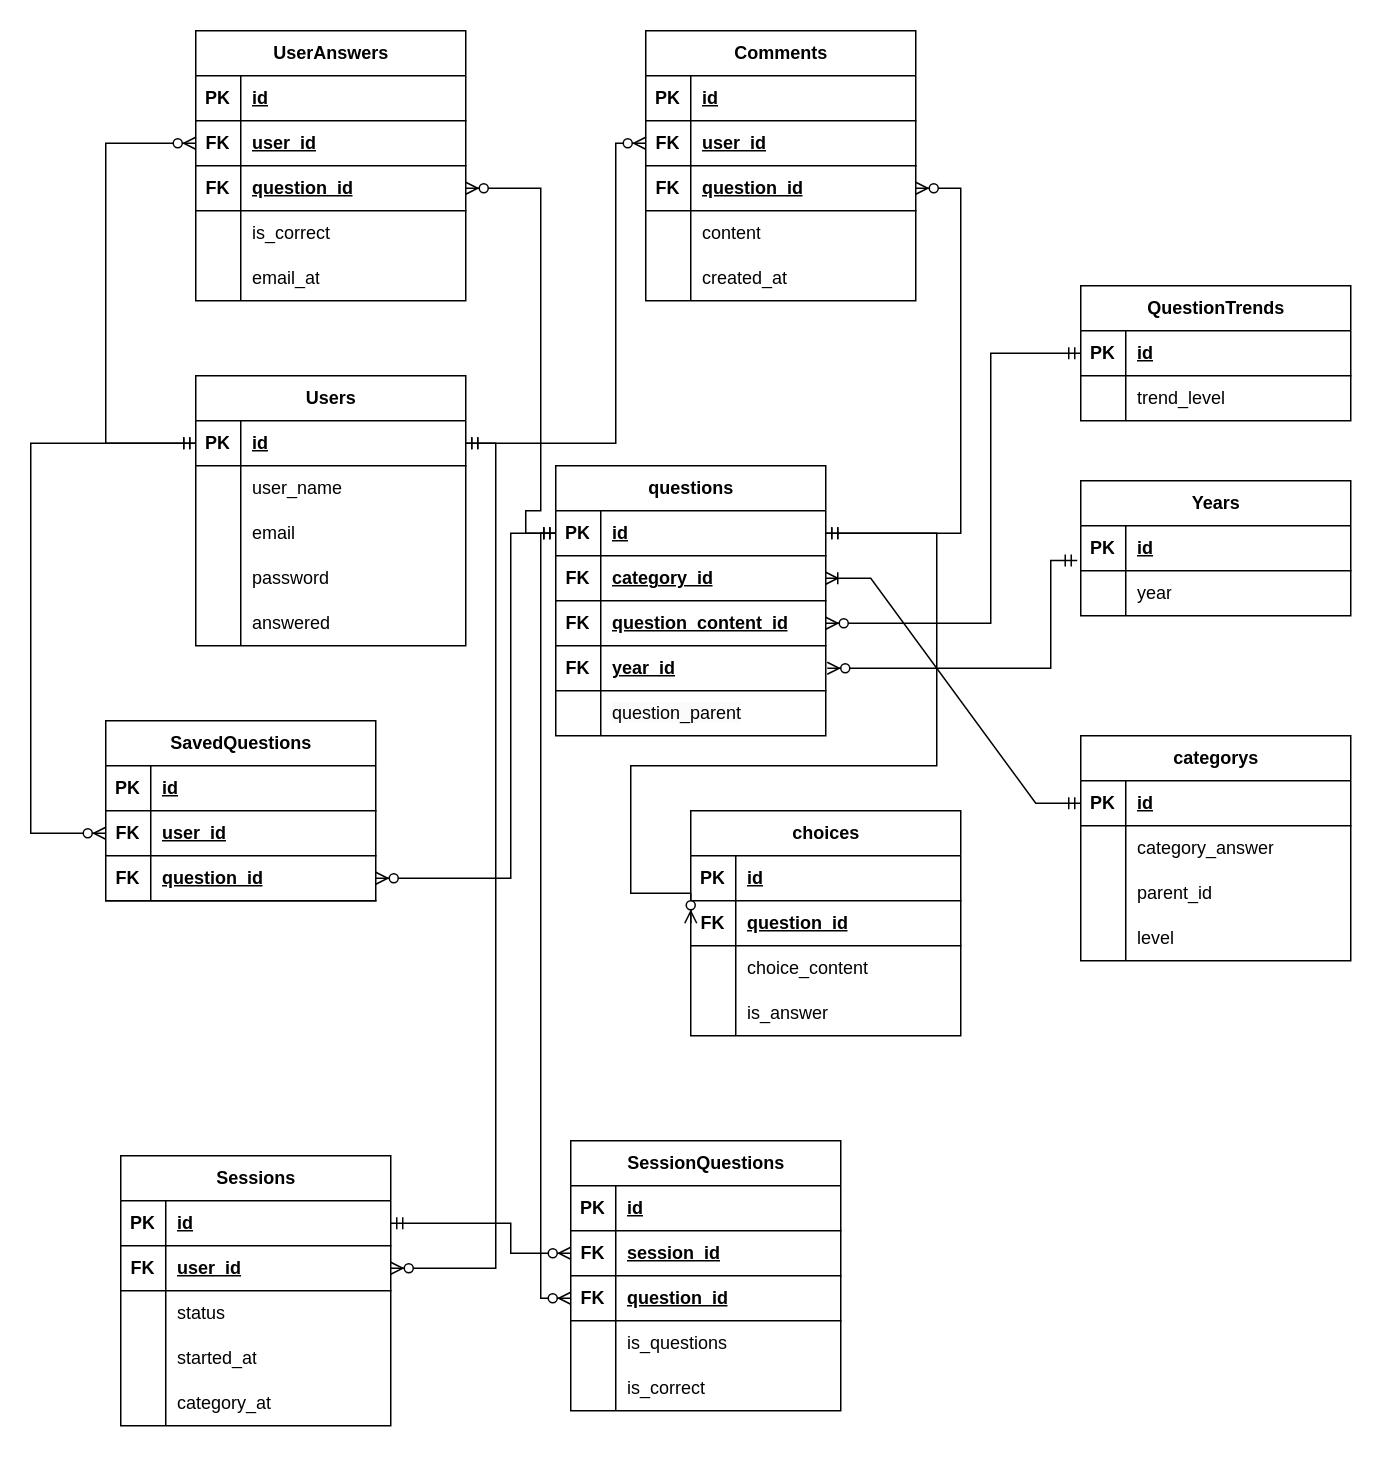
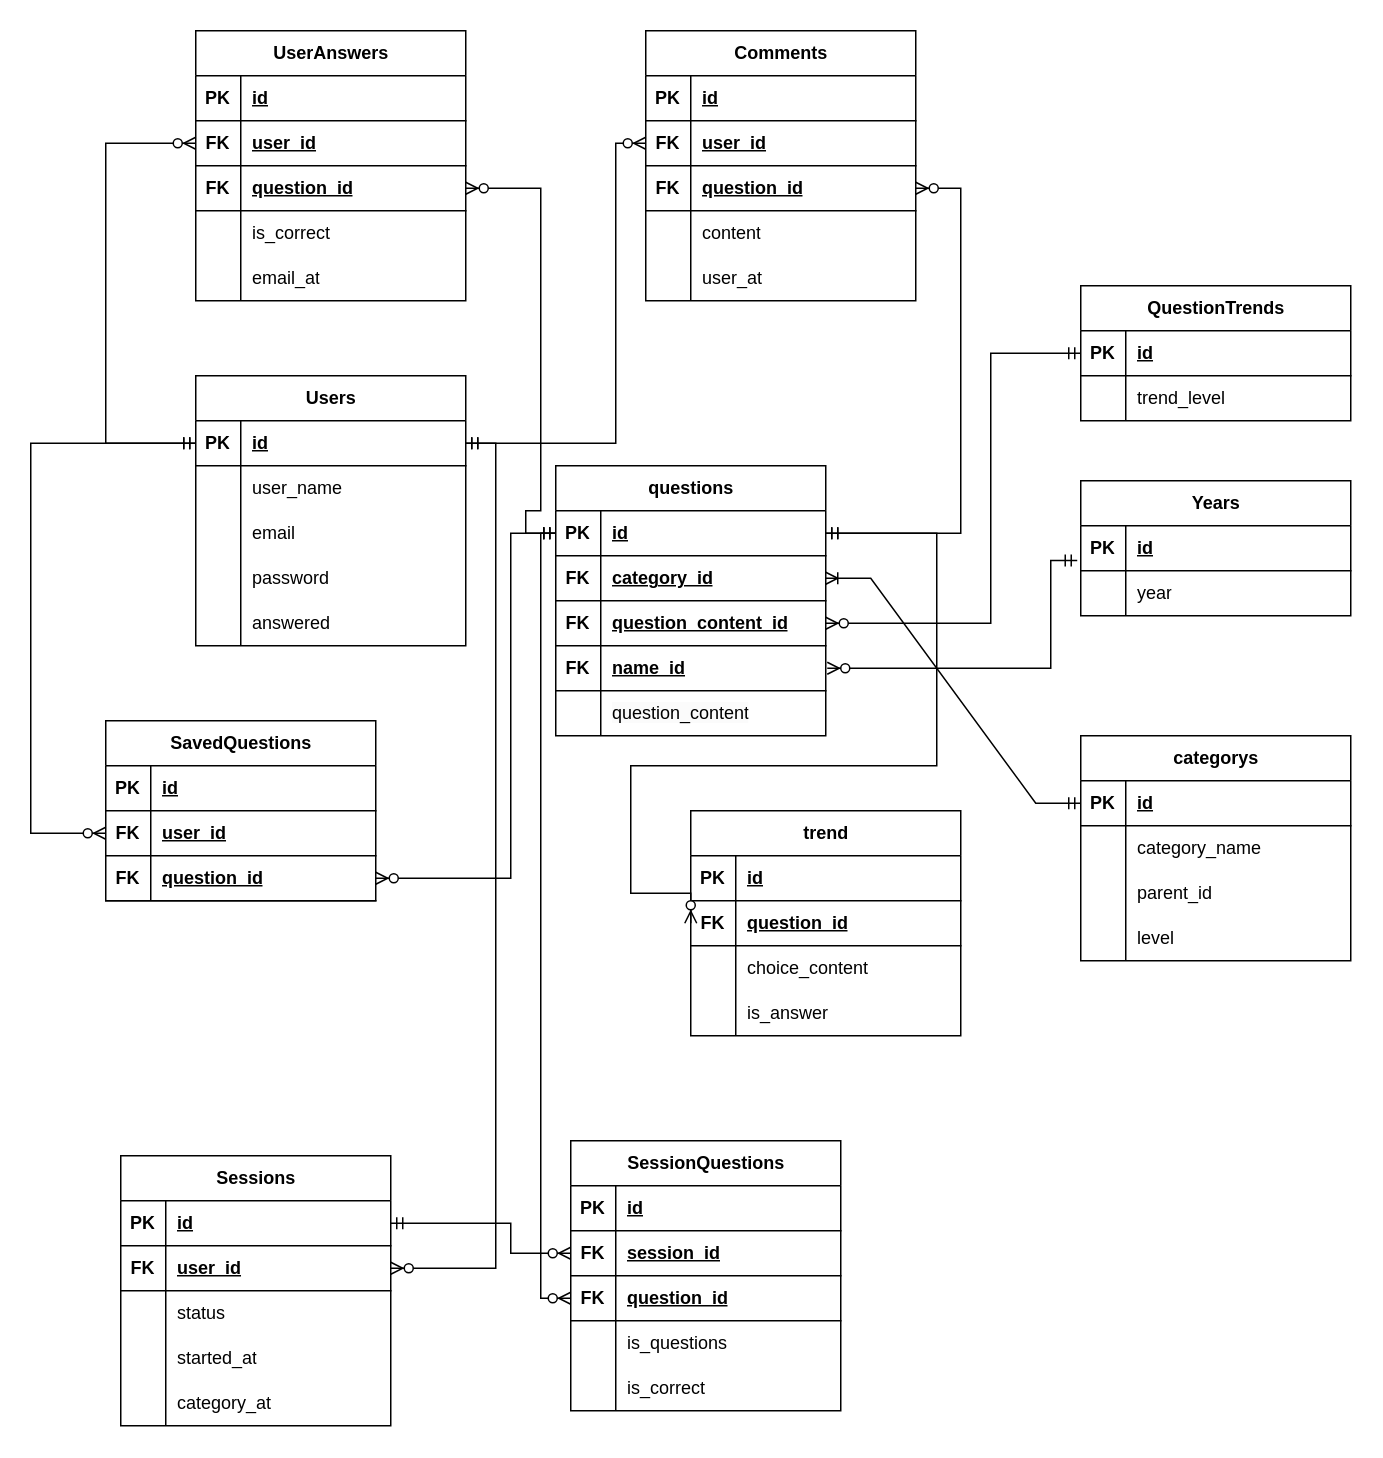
node "created_at": label "created_at" -> "user_at"
node "year_id": label "year_id" -> "name_id"
node "question_parent": label "question_parent" -> "question_content"
node "choices": label "choices" -> "trend"
node "category_answer": label "category_answer" -> "category_name"
